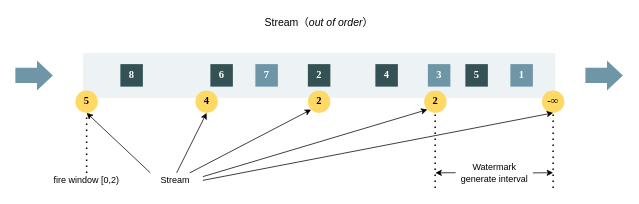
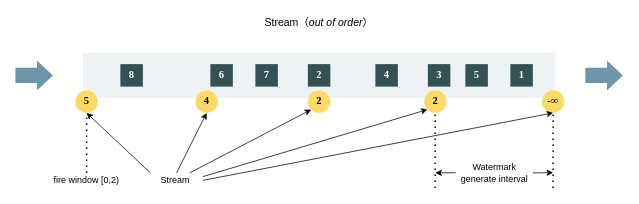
node "7": fillcolor #6e96a6 -> #345253
node "3": fillcolor #6e96a6 -> #345253
node "1": fillcolor #6e96a6 -> #345253
